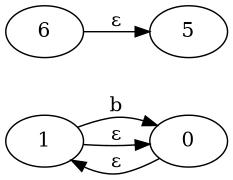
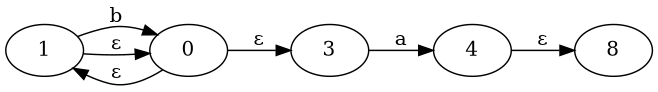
node "6": label "6" -> "4"
node "5": label "5" -> "8"
node "3": added
